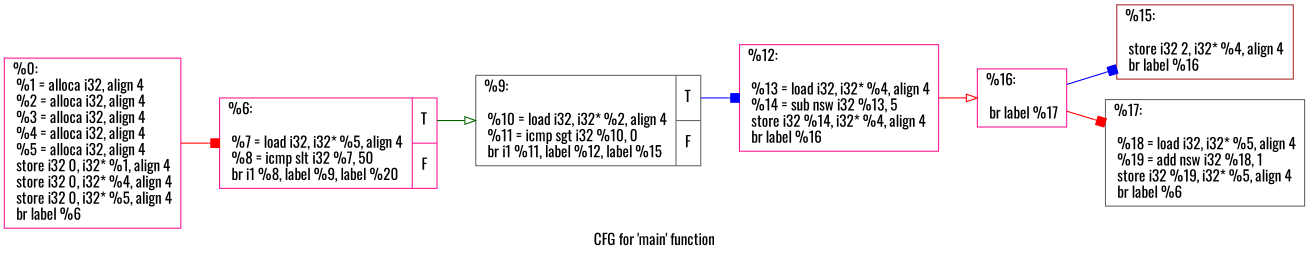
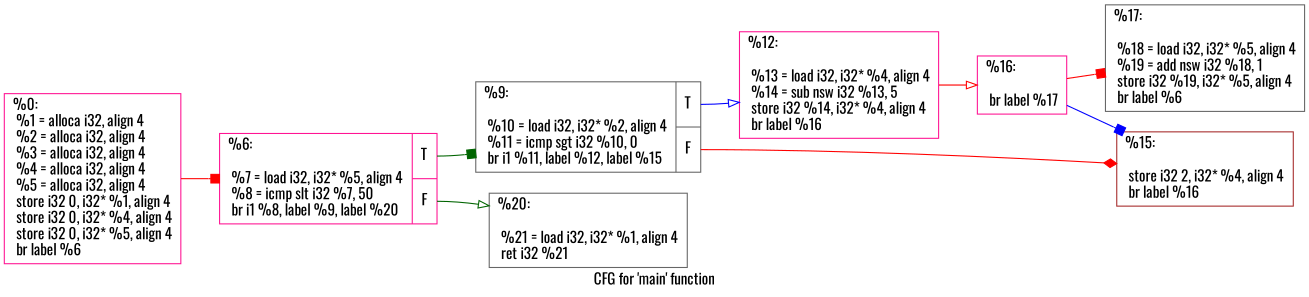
edge "%9:" -> "%12:": arrowhead box -> onormal
edge "%6:" -> "%9:": arrowhead onormal -> box
edge "%9:" -> "%15:": added
node "%20:": added
